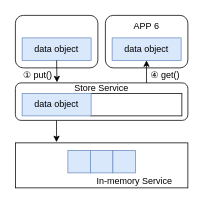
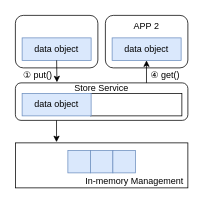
node "APP 6": label "APP 6" -> "APP 2"
node "In-memory Service": label "In-memory Service" -> "In-memory Management"
